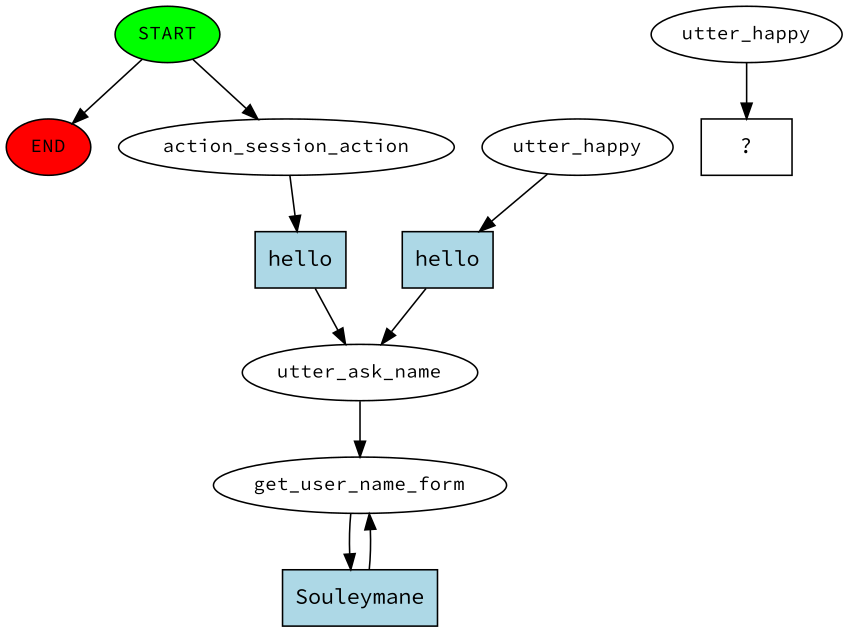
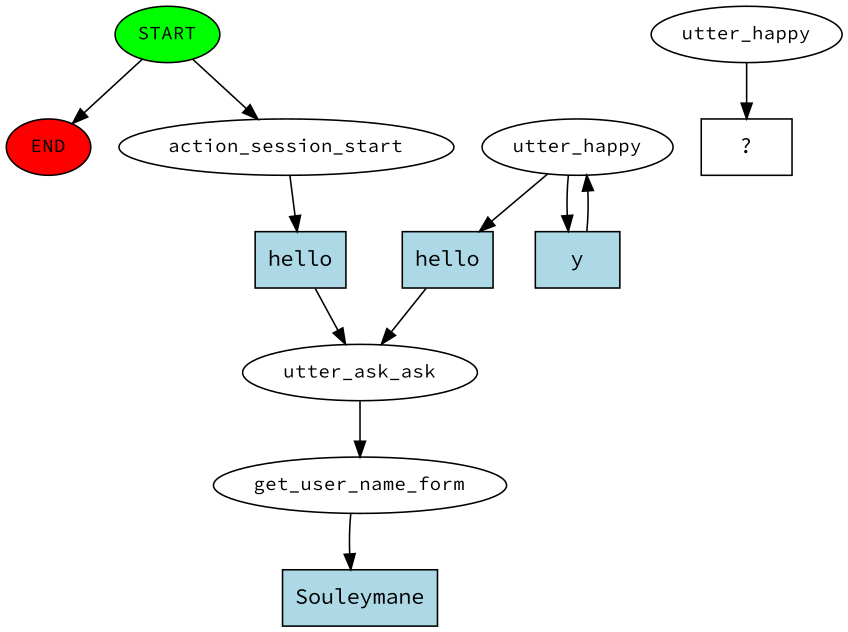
node "action_session_action": label "action_session_action" -> "action_session_start"
node "y": added
node "utter_ask_name": label "utter_ask_name" -> "utter_ask_ask"
edge "Souleymane" -> "get_user_name_form": removed
